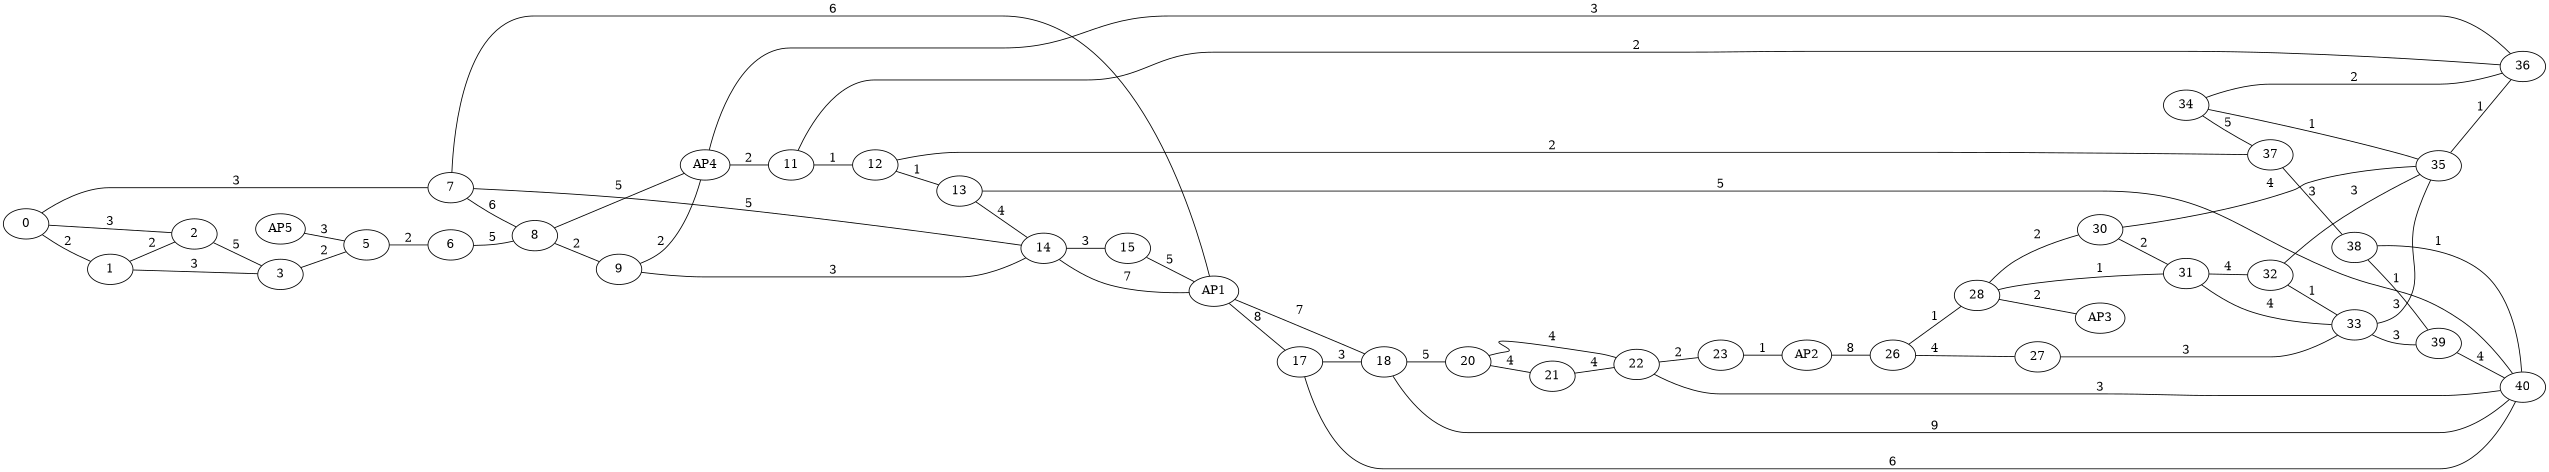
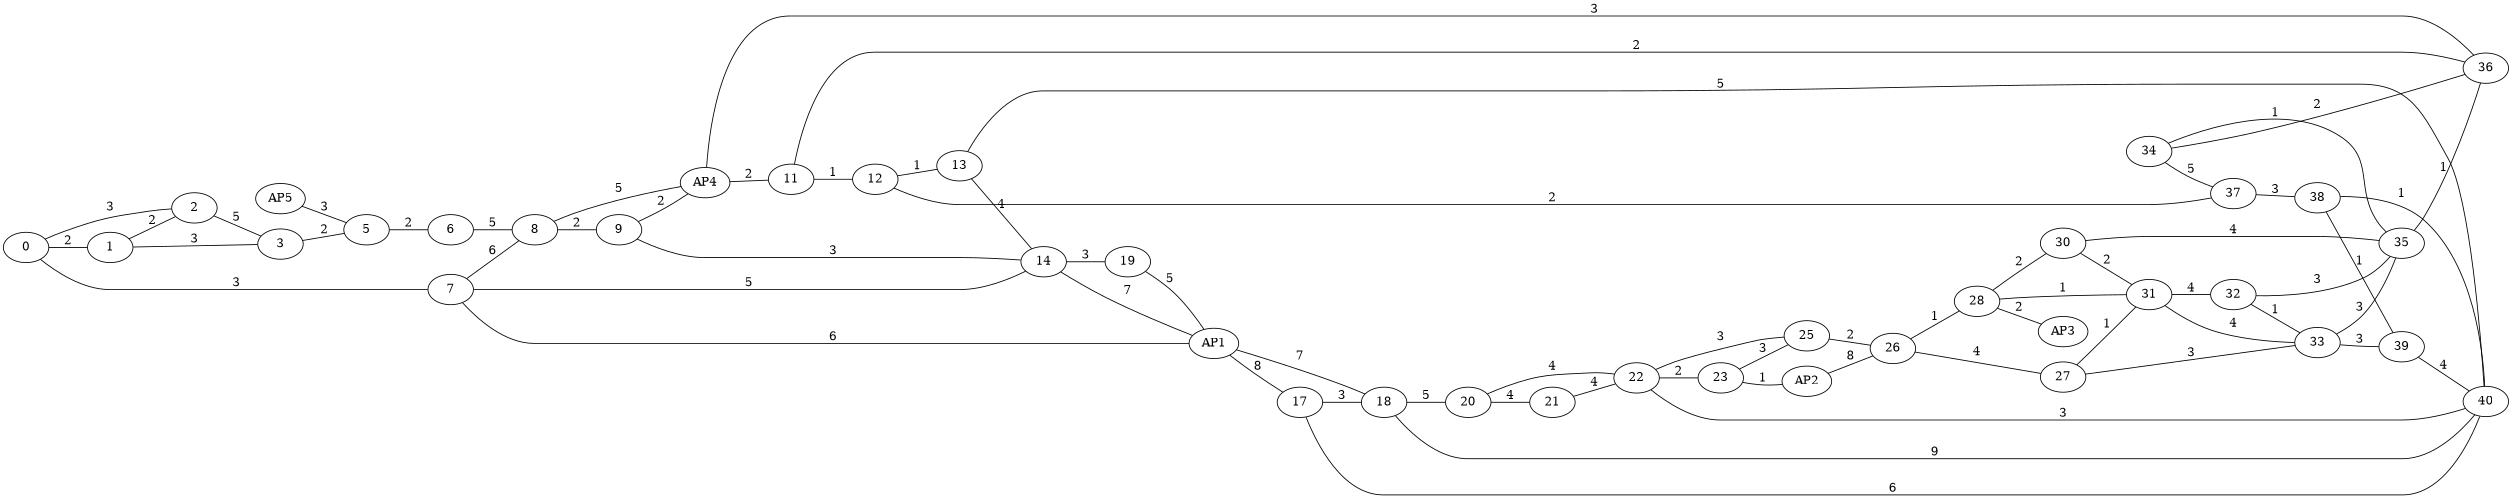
node "15": label "15" -> "19"
node "25": added
edge "31" -- "27": added, label "1"
